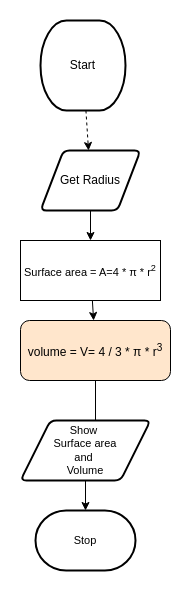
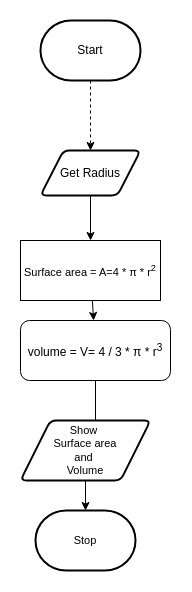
node "Start": size 85x90 -> 100x60
node "Get Radius": size 100x60 -> 100x45
node "volume = V= 4 / 3 * π * r3": fillcolor #ffe6cc -> #ffffff
